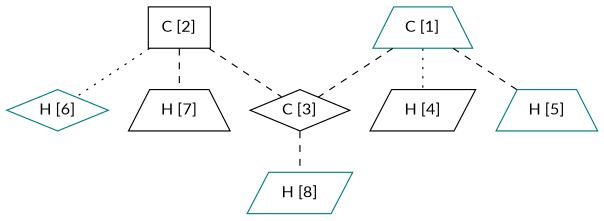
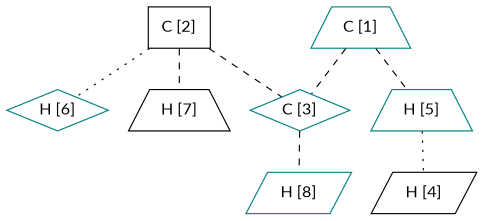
edge "C [1]" -- "H [4]": now "H [5]" -- "H [4]"
node "C [3]": color black -> teal
